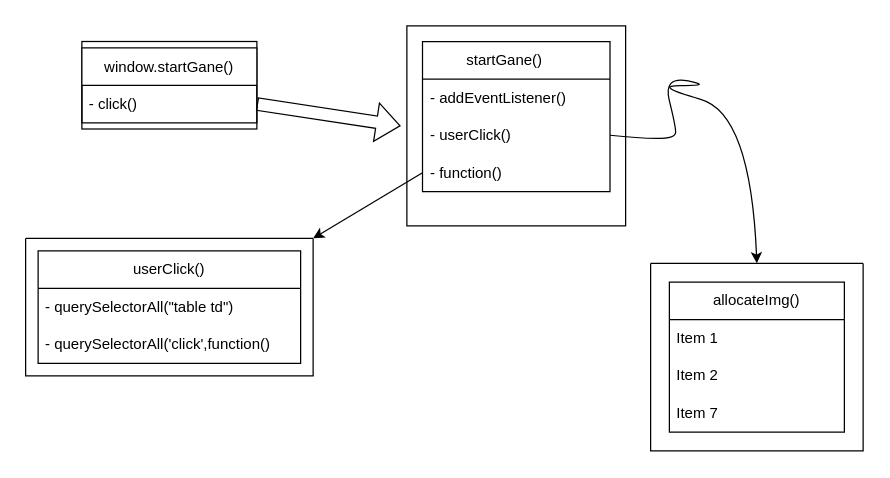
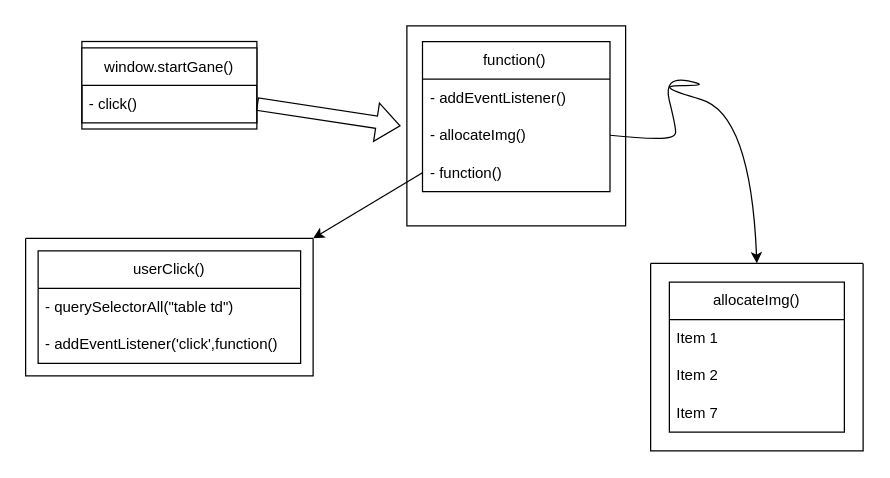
node "startGane()": label "startGane()" -> "function()"
node "- userClick()": label "- userClick()" -> "- allocateImg()"
node "- querySelectorAll('click',function()": label "- querySelectorAll('click',function()" -> "- addEventListener('click',function()"
